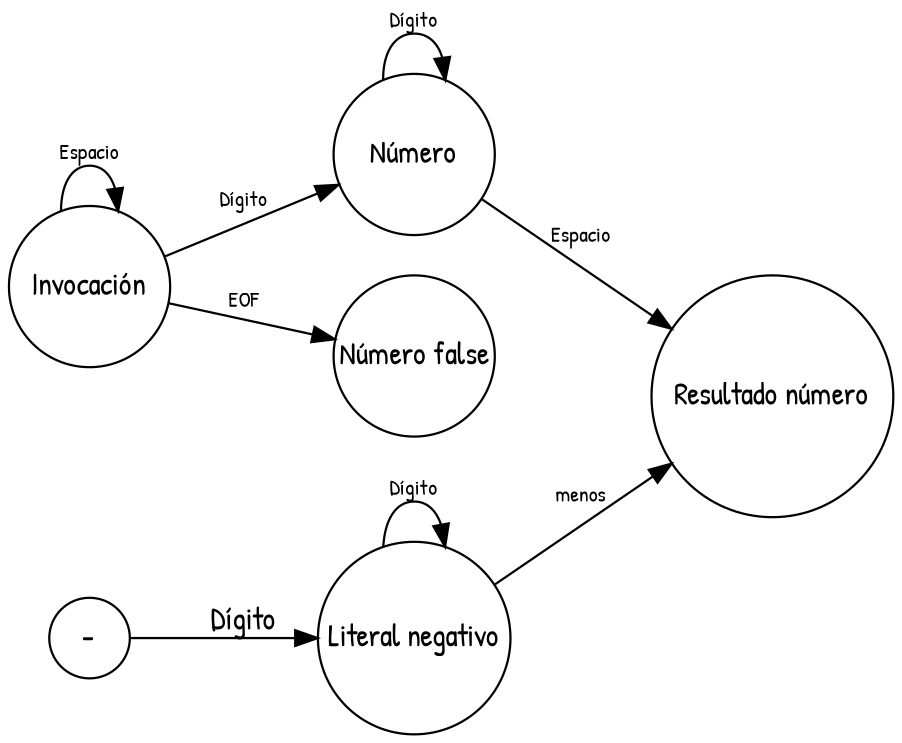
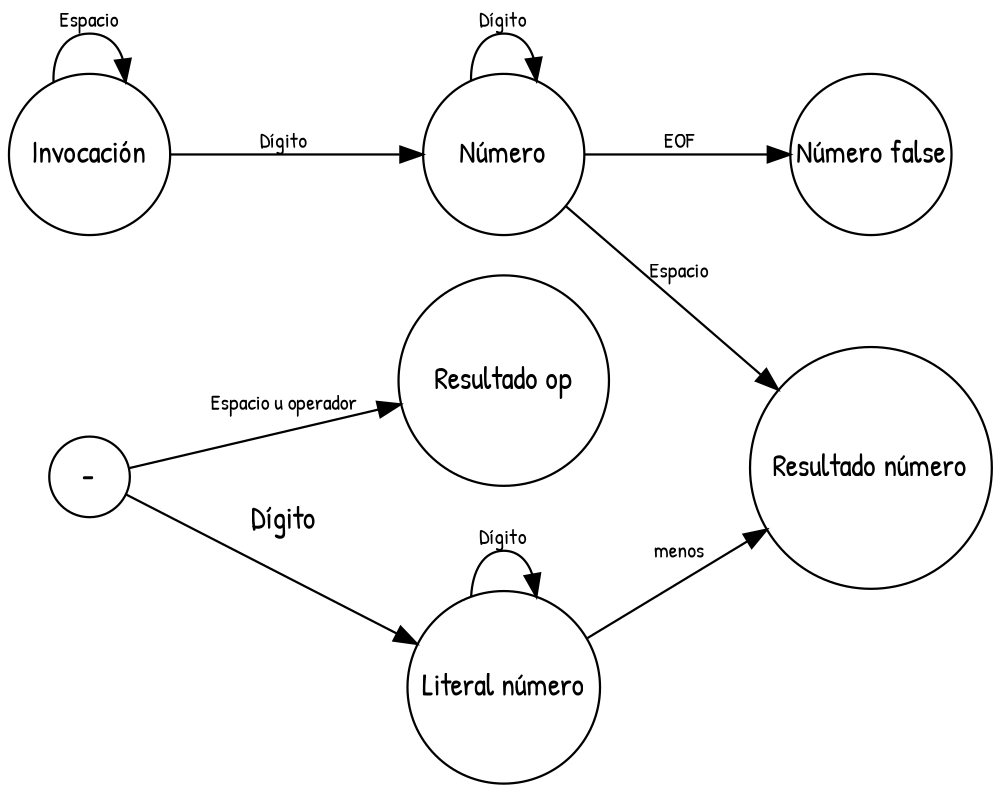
edge "Invocación" -> "Número false": now "Número" -> "Número false"
node "Resultado op": added
node "Literal negativo": label "Literal negativo" -> "Literal número"
